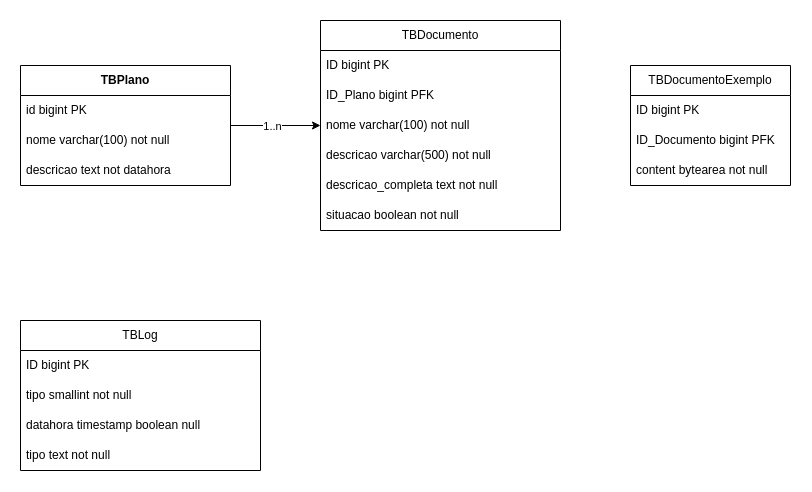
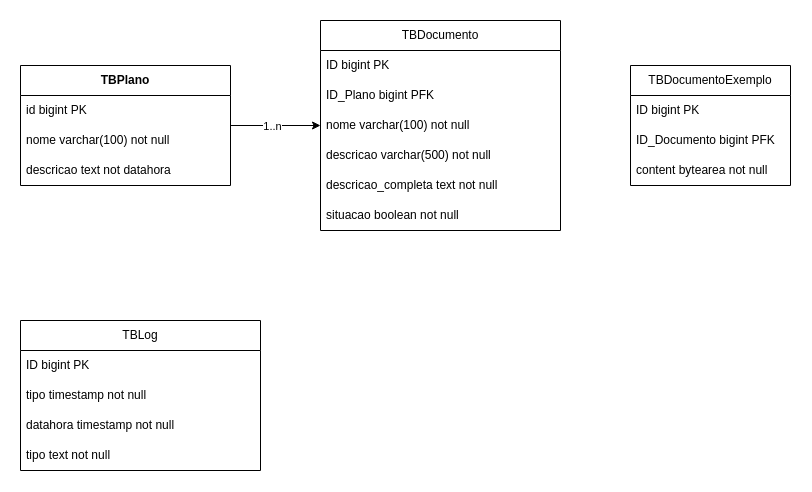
node "tipo smallint not null": label "tipo smallint not null" -> "tipo timestamp not null"
node "datahora timestamp boolean null": label "datahora timestamp boolean null" -> "datahora timestamp not null"
